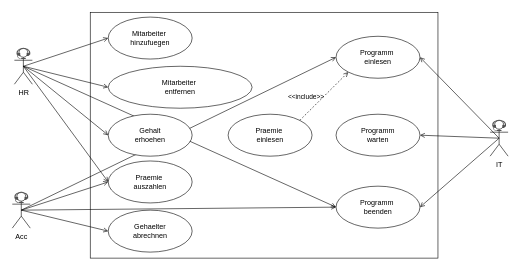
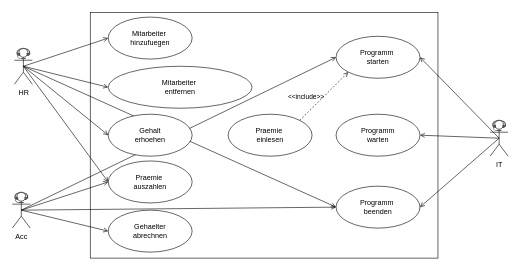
node "Programm einlesen": label "Programm einlesen" -> "Programm starten"
